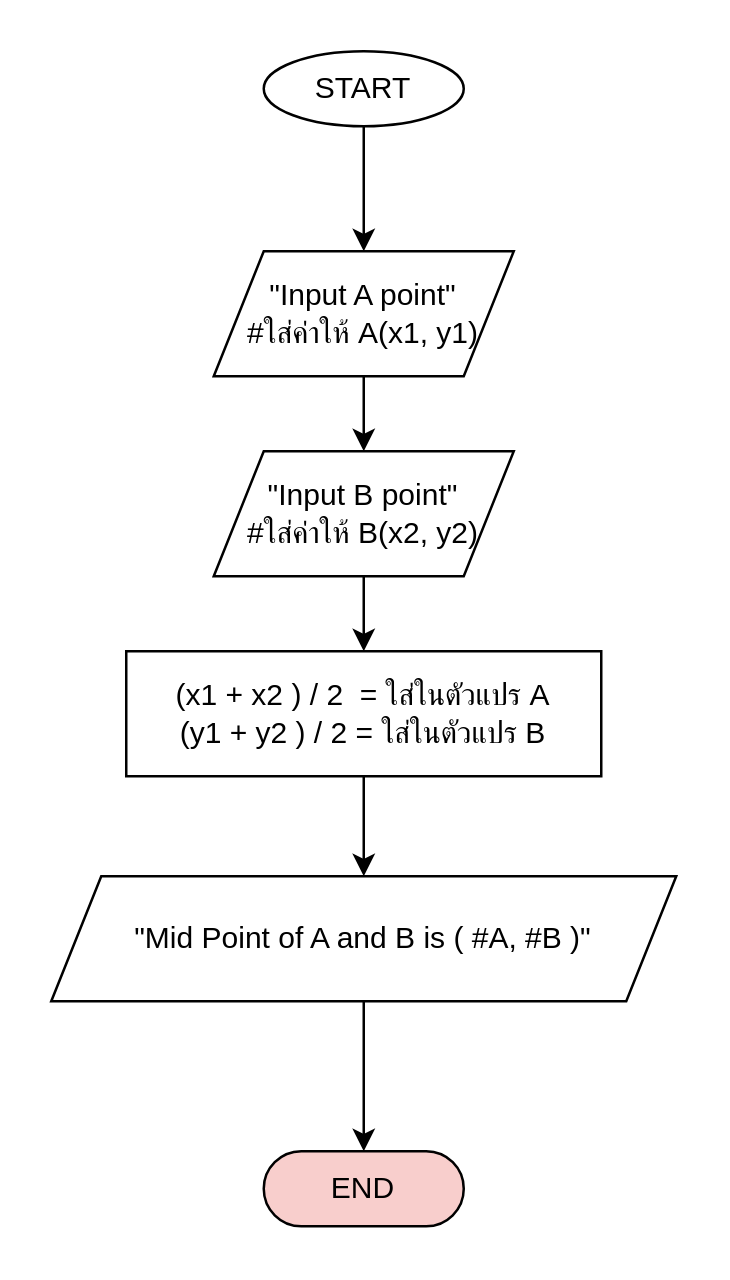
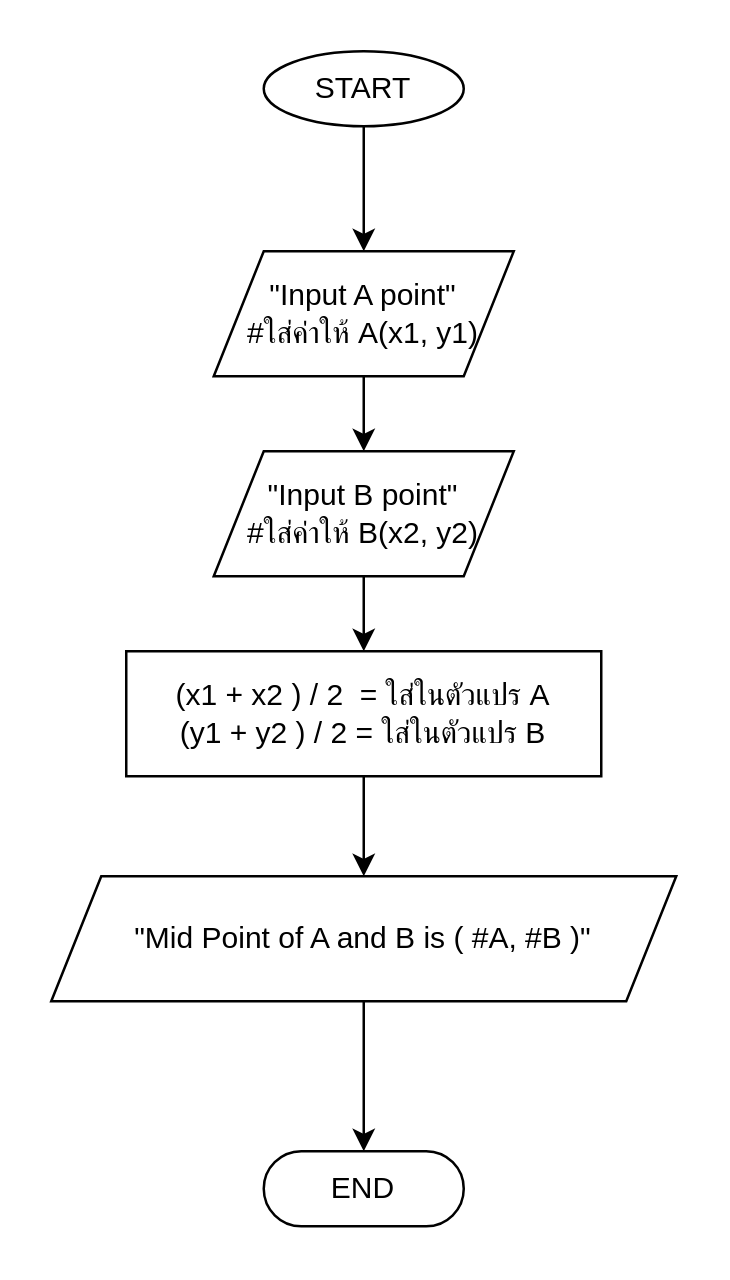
node "END": fillcolor #f8cecc -> #ffffff
